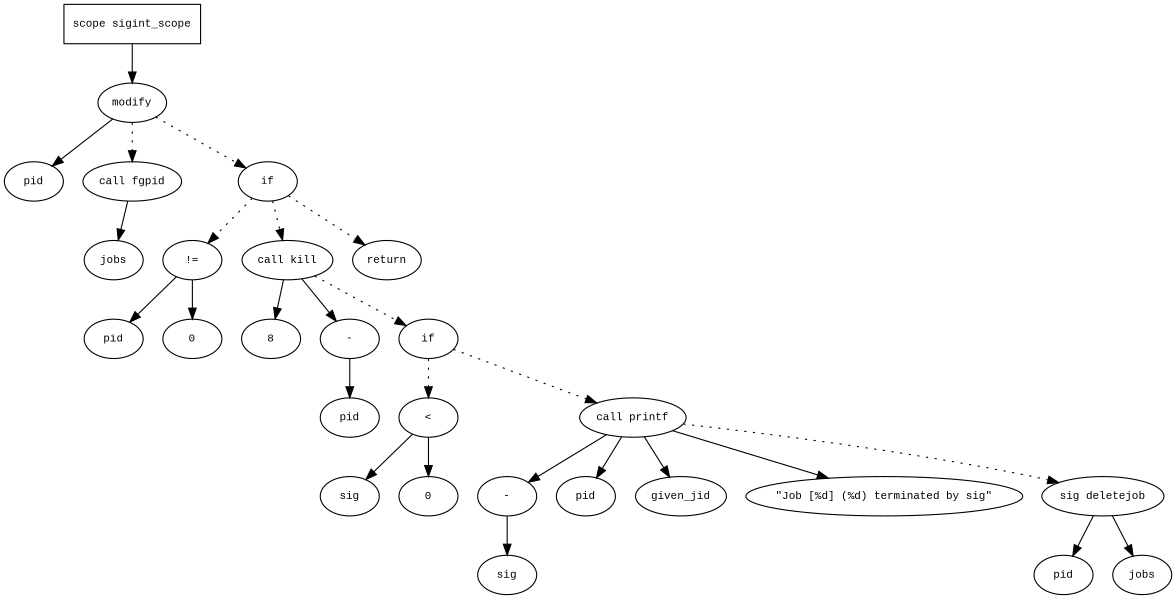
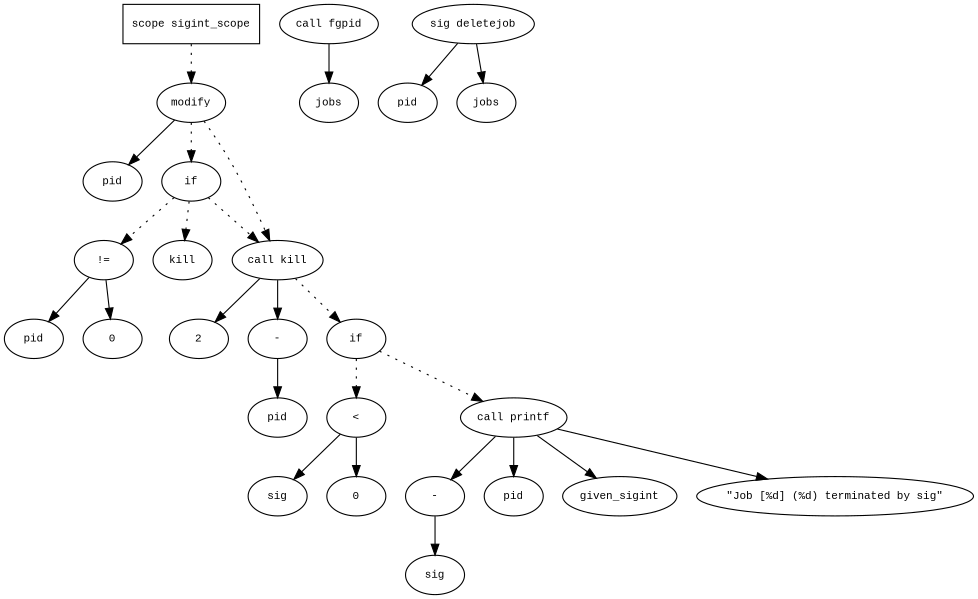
edge "scope sigint_scope" -> "modify": style solid -> dotted
edge "modify" -> "call fgpid": now "modify" -> "call kill"
node "return": label "return" -> "kill"
node "8": label "8" -> "2"
edge "call printf" -> "sig deletejob": removed
node "given_jid": label "given_jid" -> "given_sigint"
